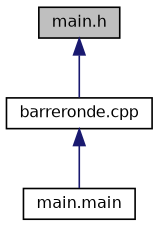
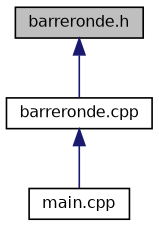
node "main.h": label "main.h" -> "barreronde.h"
node "main.main": label "main.main" -> "main.cpp"
